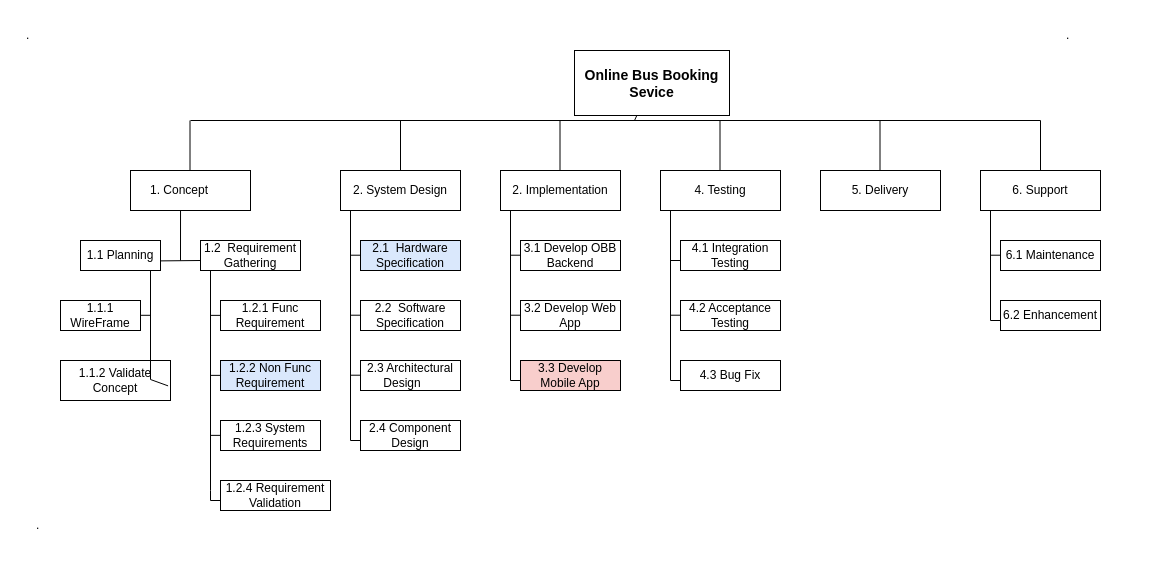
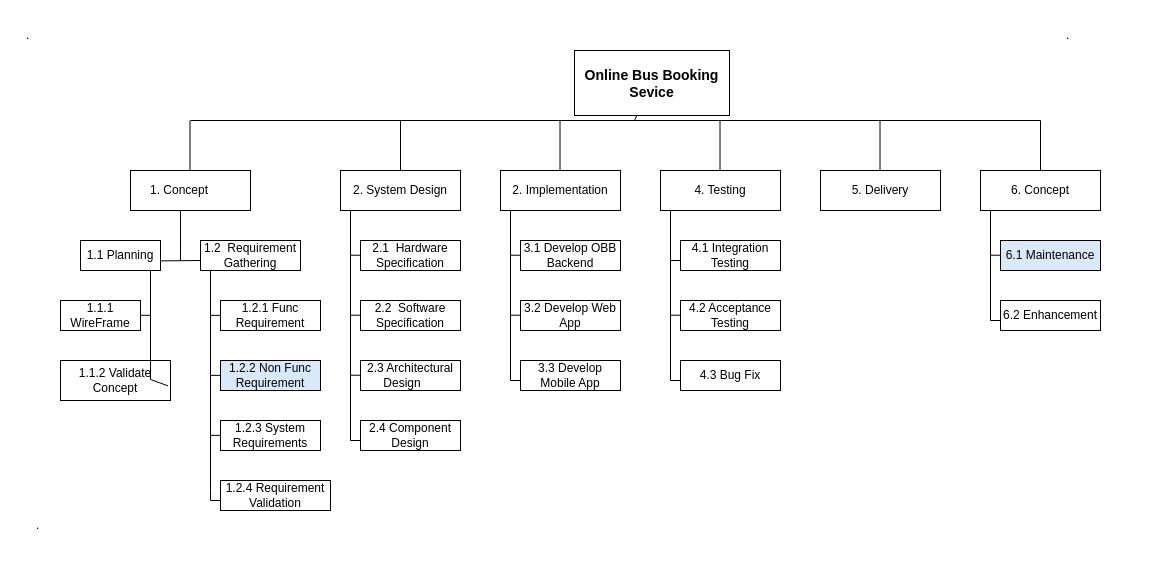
node "6. Support": label "6. Support" -> "6. Concept"
node "2.1 Hardware Specification": fillcolor #dae8fc -> #ffffff
node "6.1 Maintenance": fillcolor #ffffff -> #dae8fc
node "3.3 Develop Mobile App": fillcolor #f8cecc -> #ffffff
